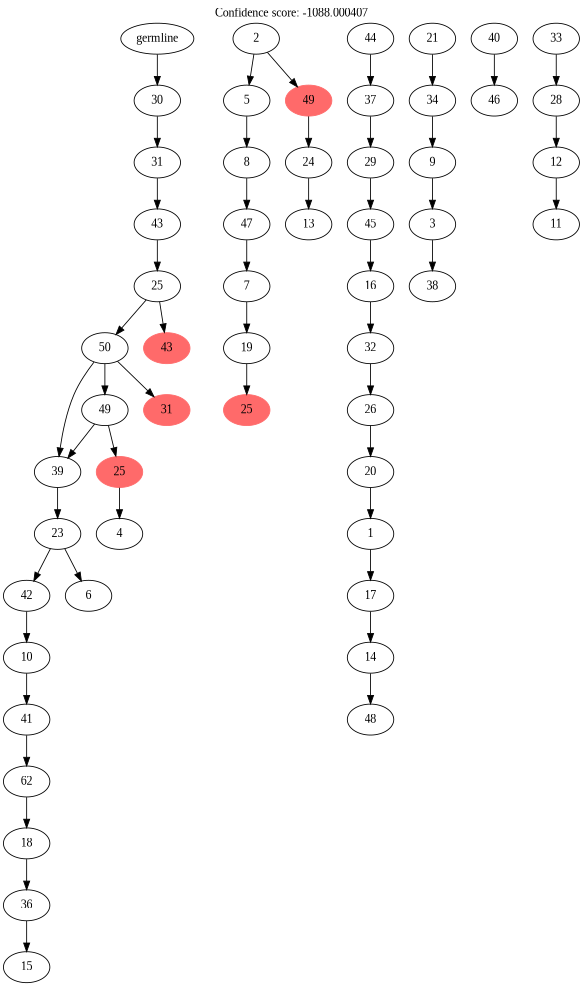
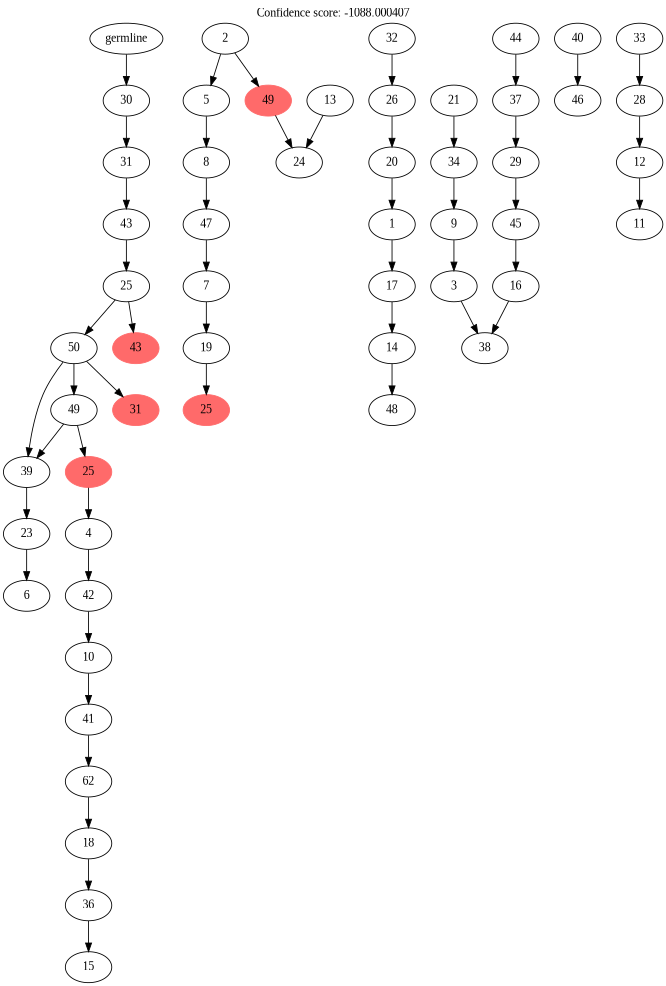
edge "24" -> "13": reversed
edge "16" -> "32": now "16" -> "38"
edge "23" -> "42": now "4" -> "42"
